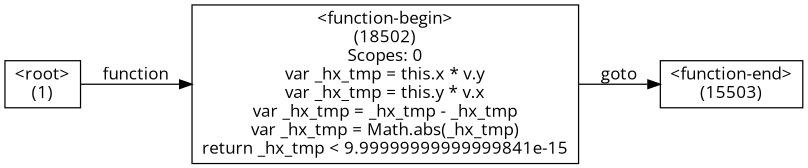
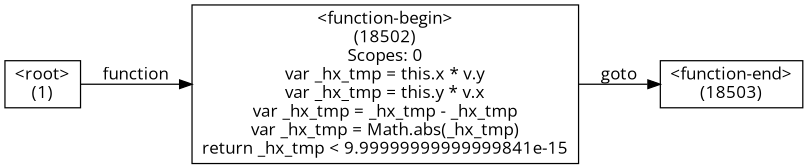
node "<function-end> (15503)": label "<function-end> (15503)" -> "<function-end> (18503)"
